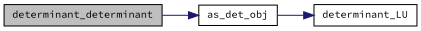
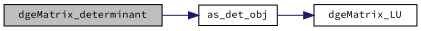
node "determinant_determinant": label "determinant_determinant" -> "dgeMatrix_determinant"
node "determinant_LU": label "determinant_LU" -> "dgeMatrix_LU"
